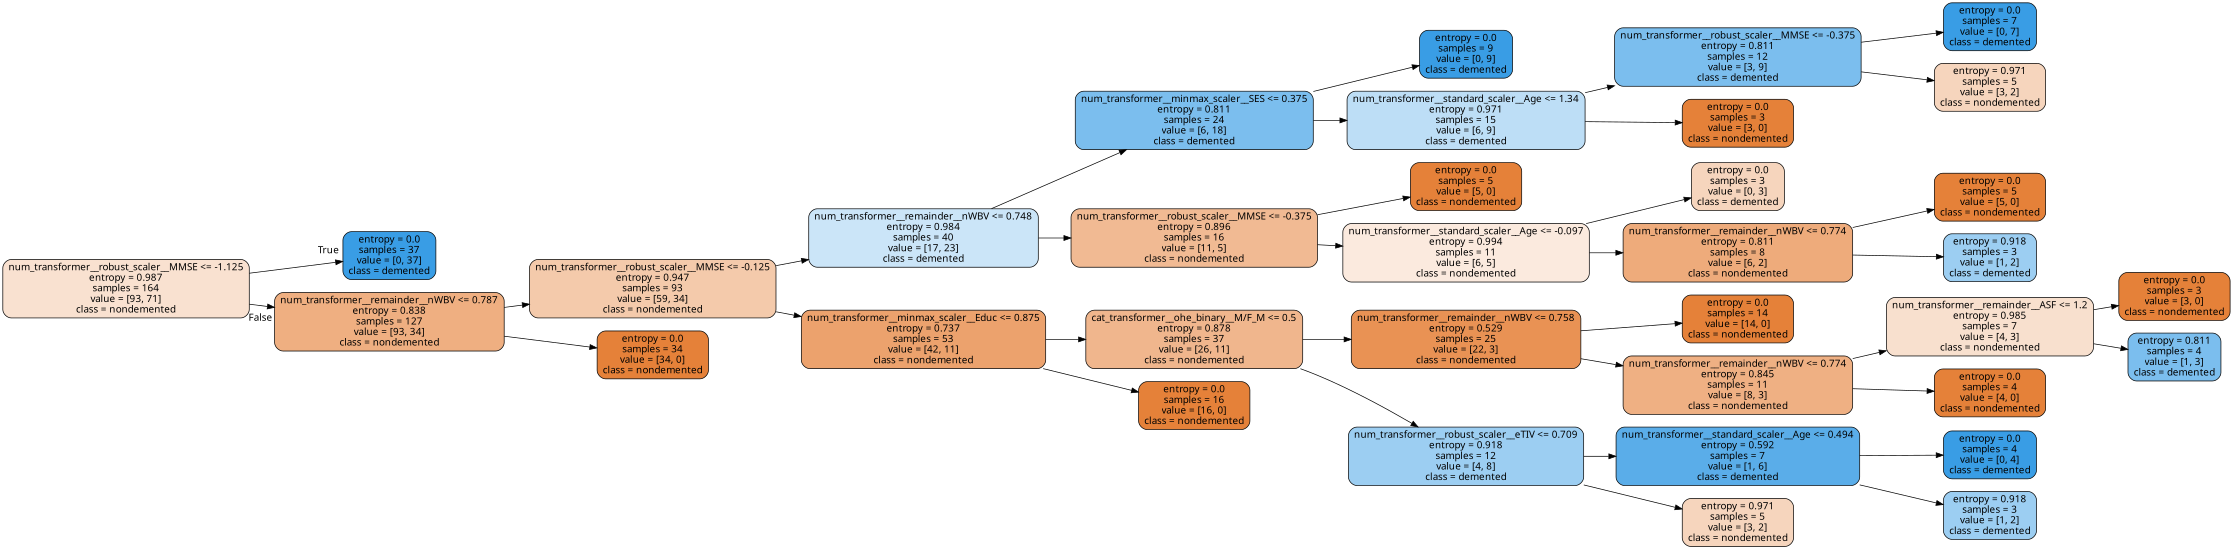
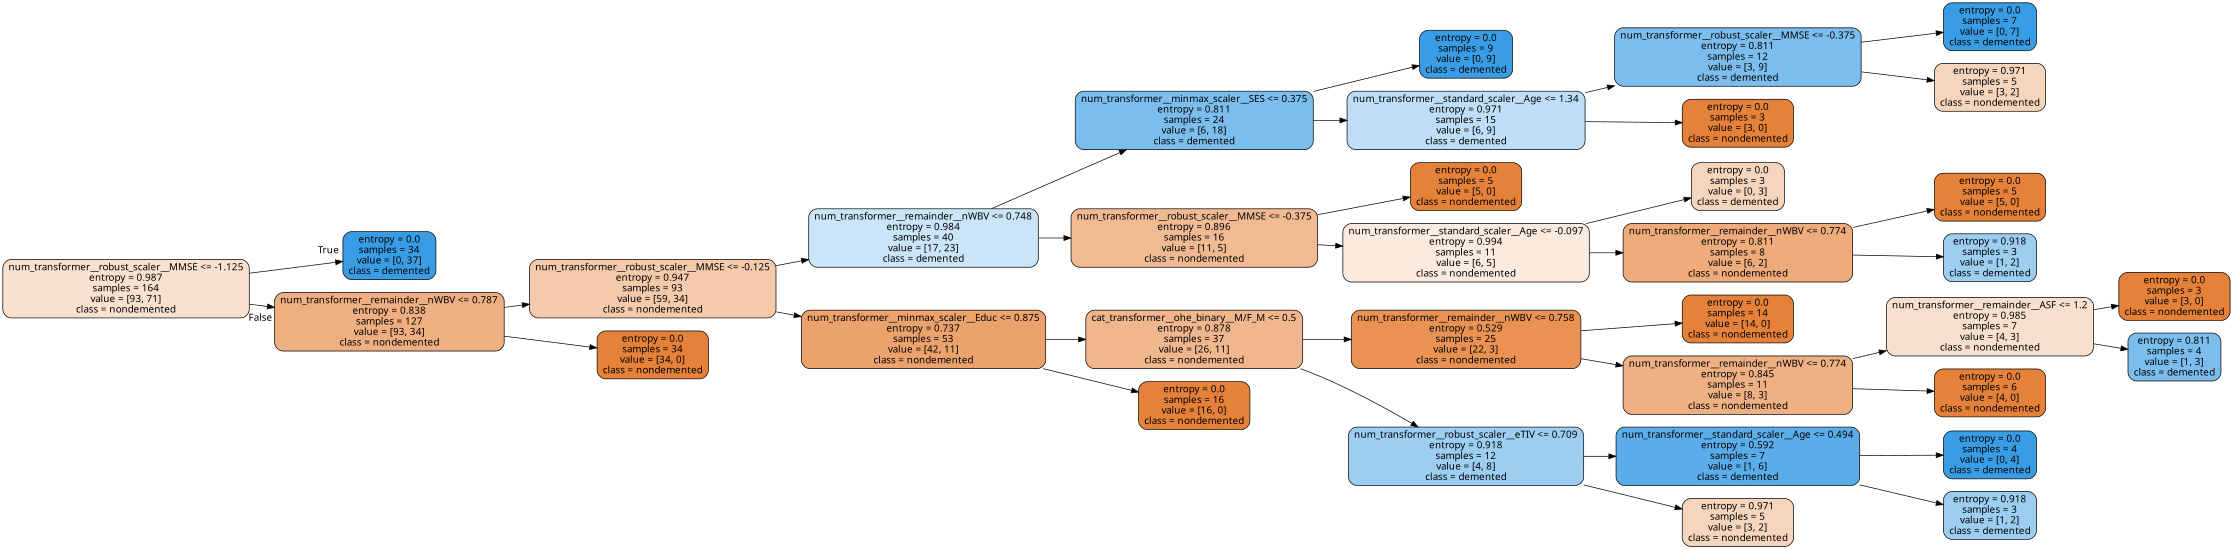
node "entropy = 0.0 samples = 37 value = [0, 37] class = demented": label "entropy = 0.0 samples = 37 value = [0, 37] class = demented" -> "entropy = 0.0 samples = 34 value = [0, 37] class = demented"
node "entropy = 0.0 samples = 4 value = [4, 0] class = nondemented": label "entropy = 0.0 samples = 4 value = [4, 0] class = nondemented" -> "entropy = 0.0 samples = 6 value = [4, 0] class = nondemented"
